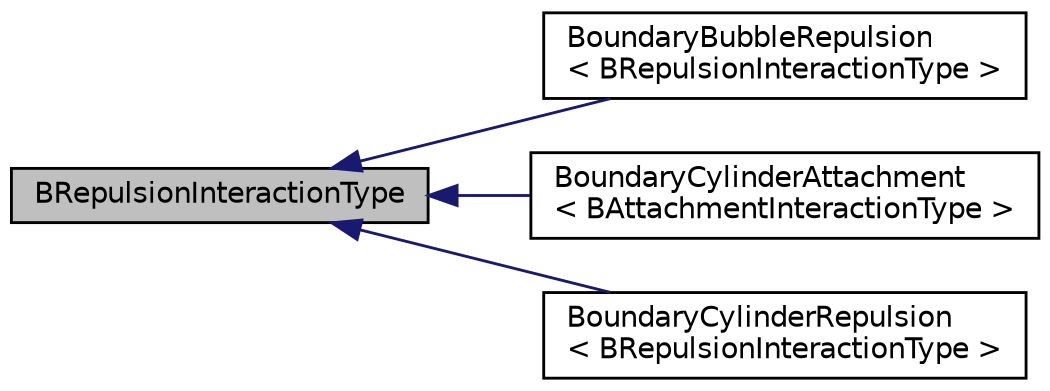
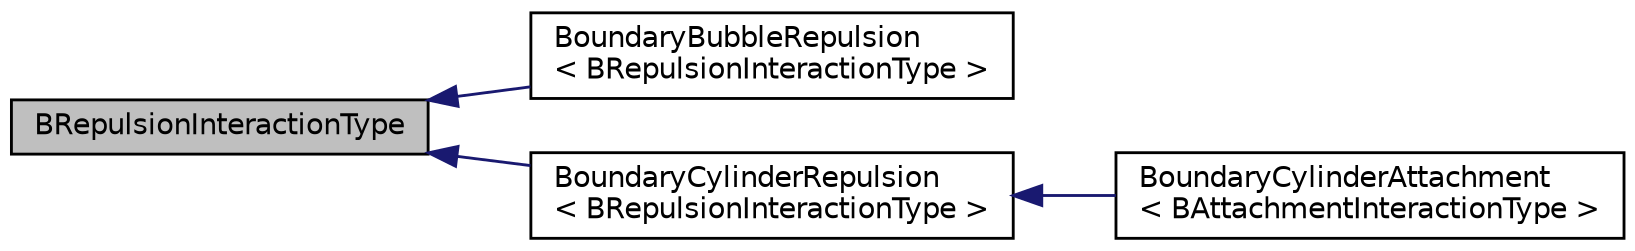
edge "BoundaryCylinderAttachment < BAttachmentInteractionType >" -> "BRepulsionInteractionType": now "BoundaryCylinderAttachment < BAttachmentInteractionType >" -> "BoundaryCylinderRepulsion < BRepulsionInteractionType >"
